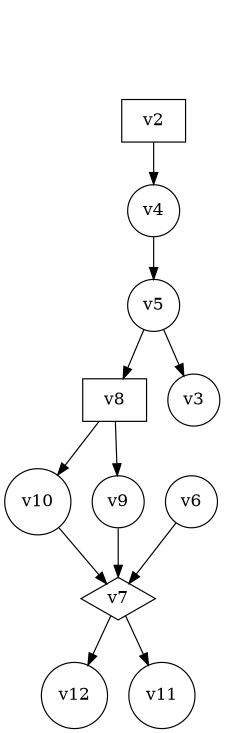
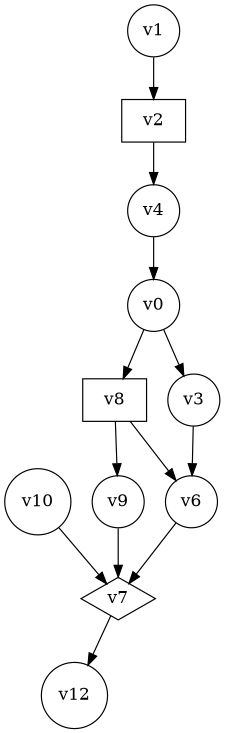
node "v1": added
node "v5": label "v5" -> "v0"
edge "v8" -> "v10": now "v8" -> "v6"
edge "v3" -> "v6": added
node "v11": removed
